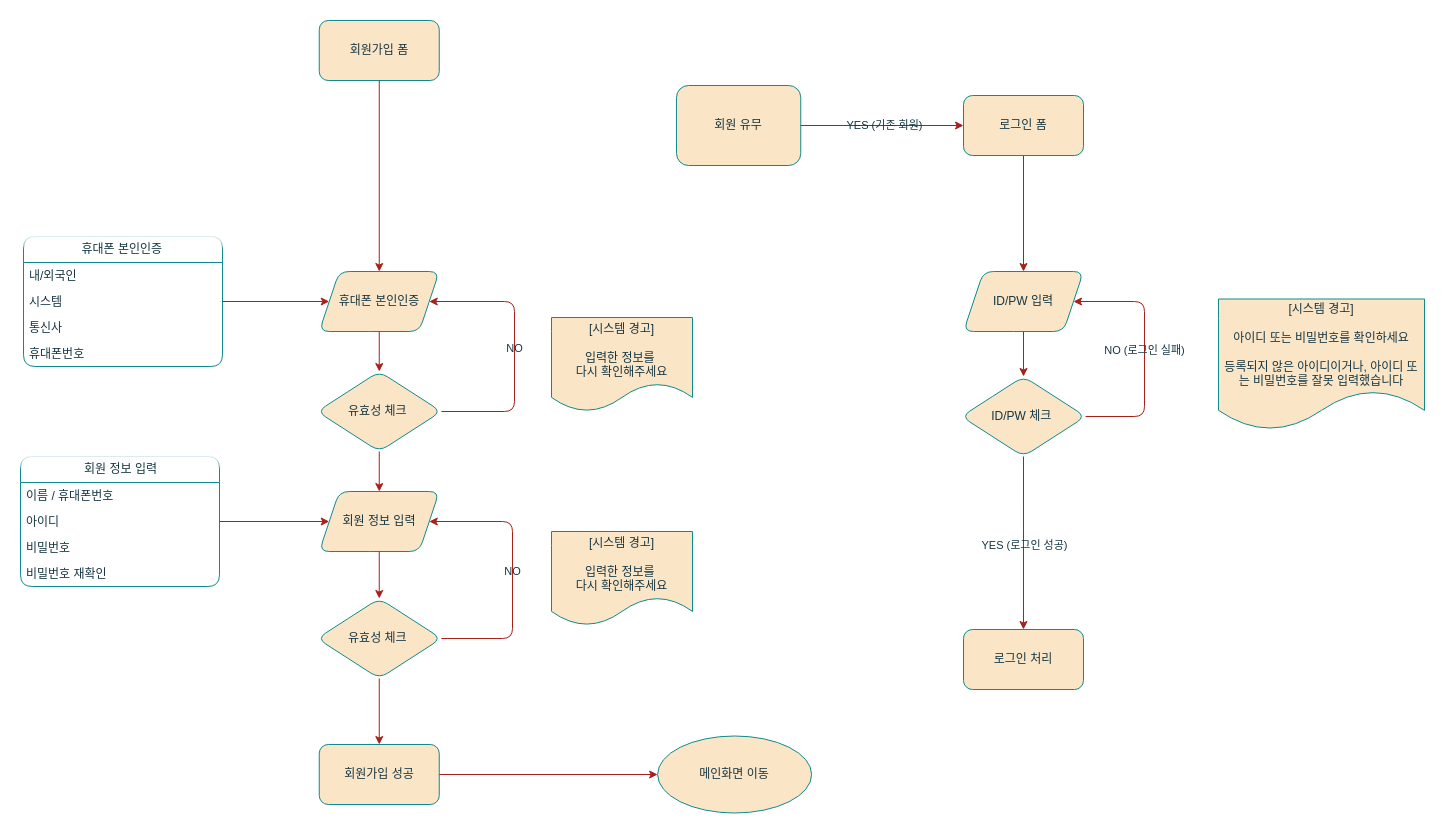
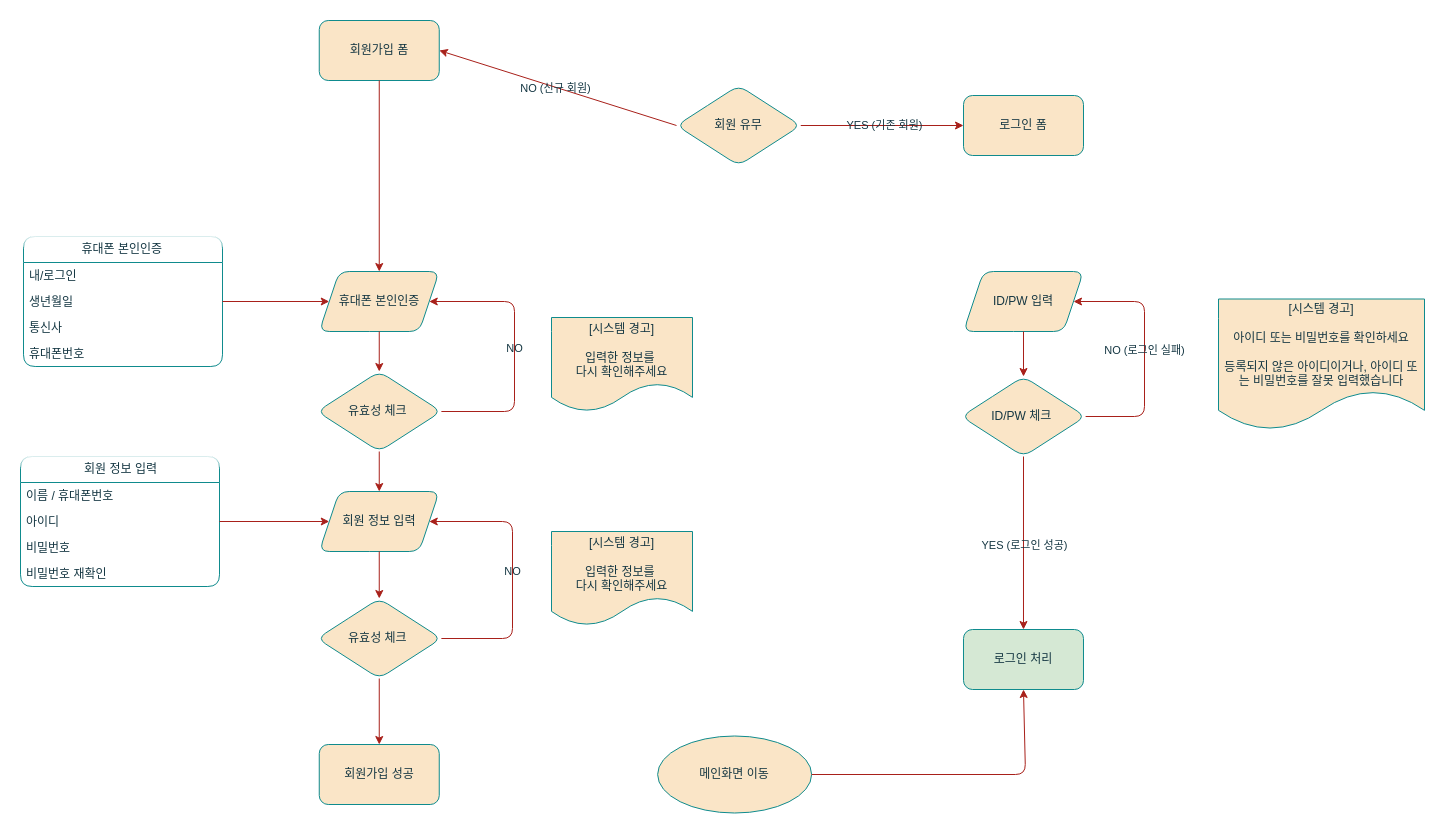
edge "회원 유무" -> "회원가입 폼": added, label "NO (신규 회원)"
node "회원 유무": shape rounded rectangle -> diamond
edge "로그인 폼" -> "ID/PW 입력": removed
node "내/외국인": label "내/외국인" -> "내/로그인"
node "시스템": label "시스템" -> "생년월일"
node "로그인 처리": fillcolor #fae5c7 -> #d5e8d4
edge "회원가입 성공" -> "메인화면 이동": removed
edge "메인화면 이동" -> "로그인 처리": added
